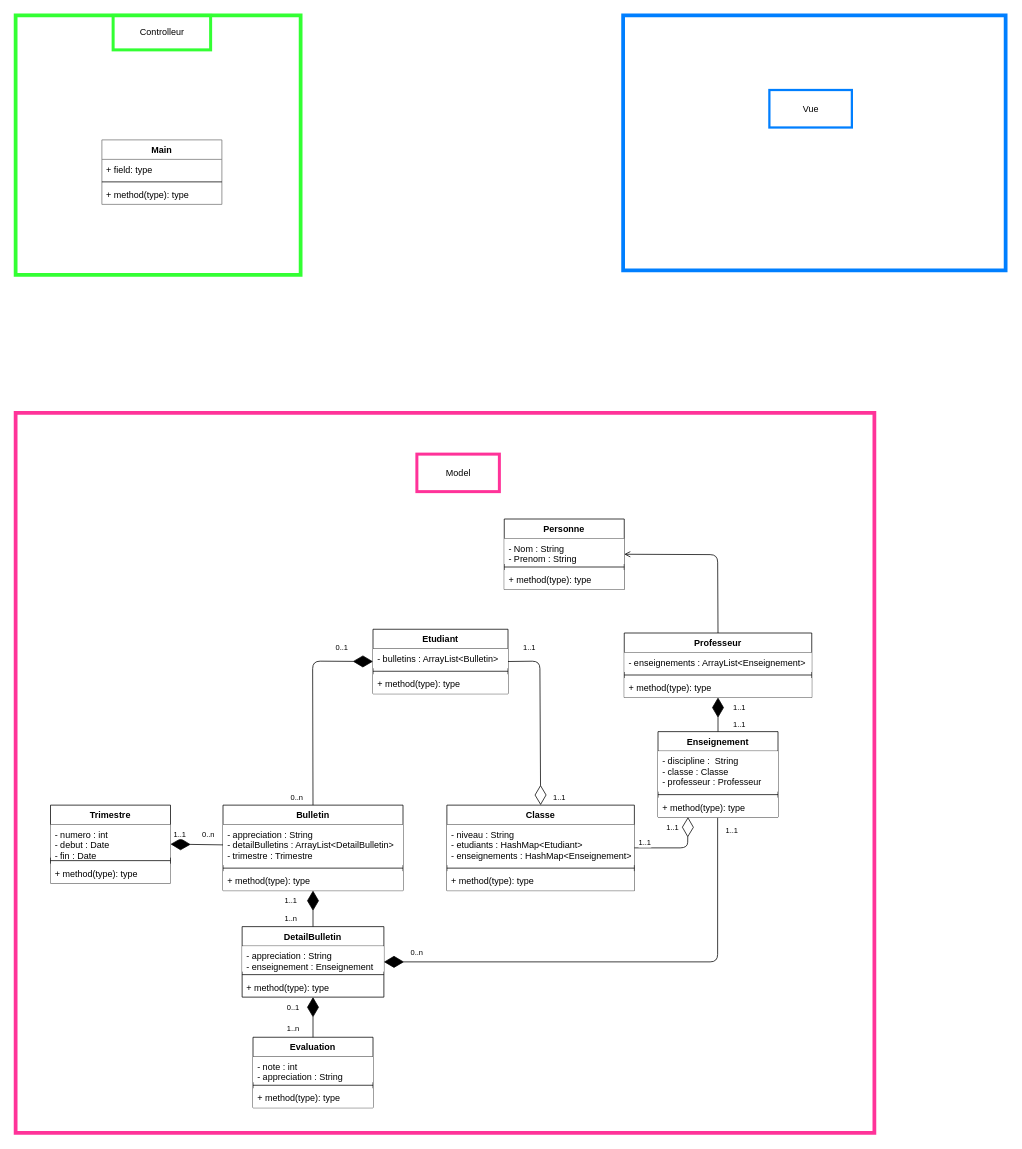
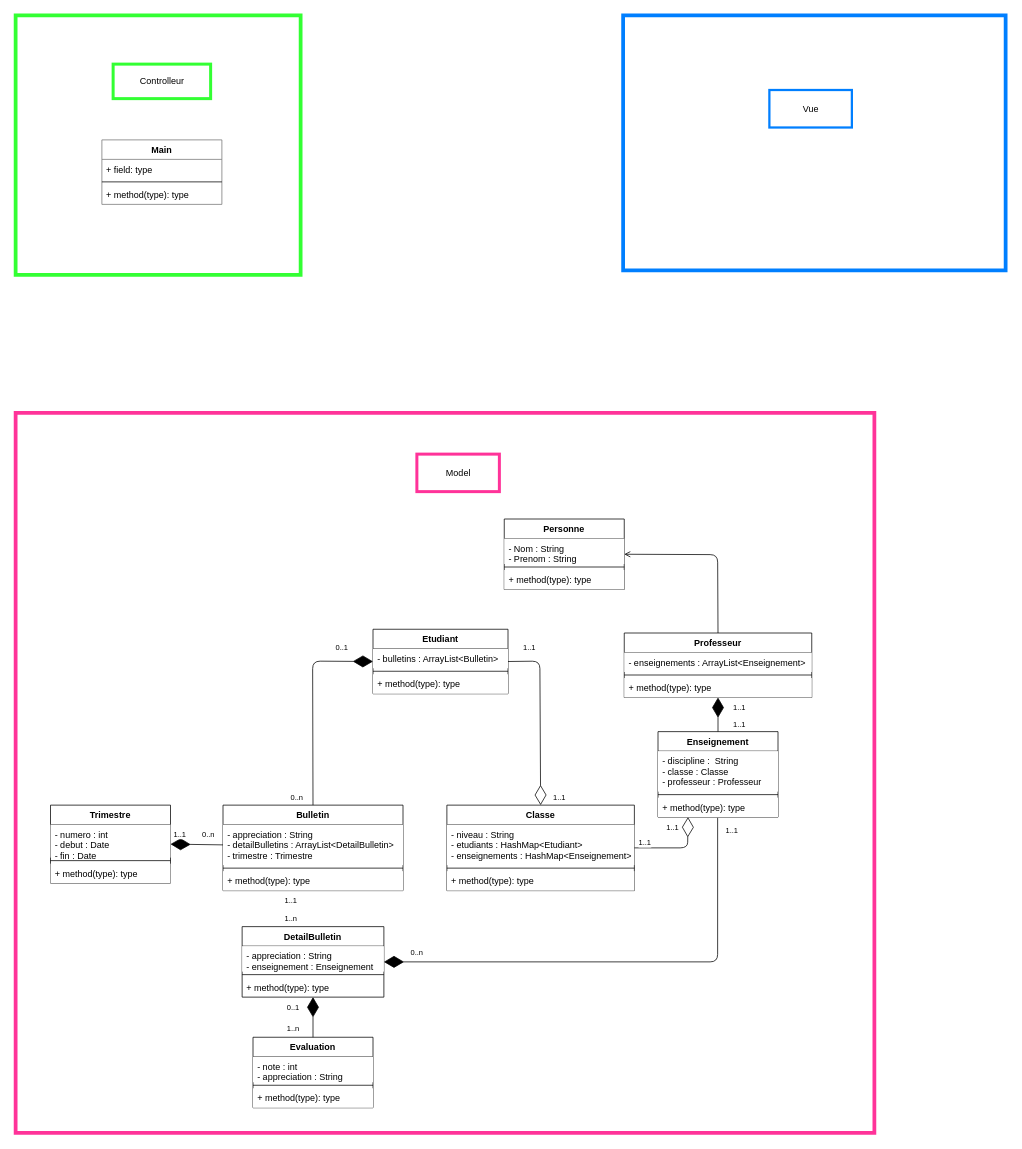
node "Controlleur": moved (162, 33) -> (162, 81)
edge "DetailBulletin" -> "Bulletin": removed
